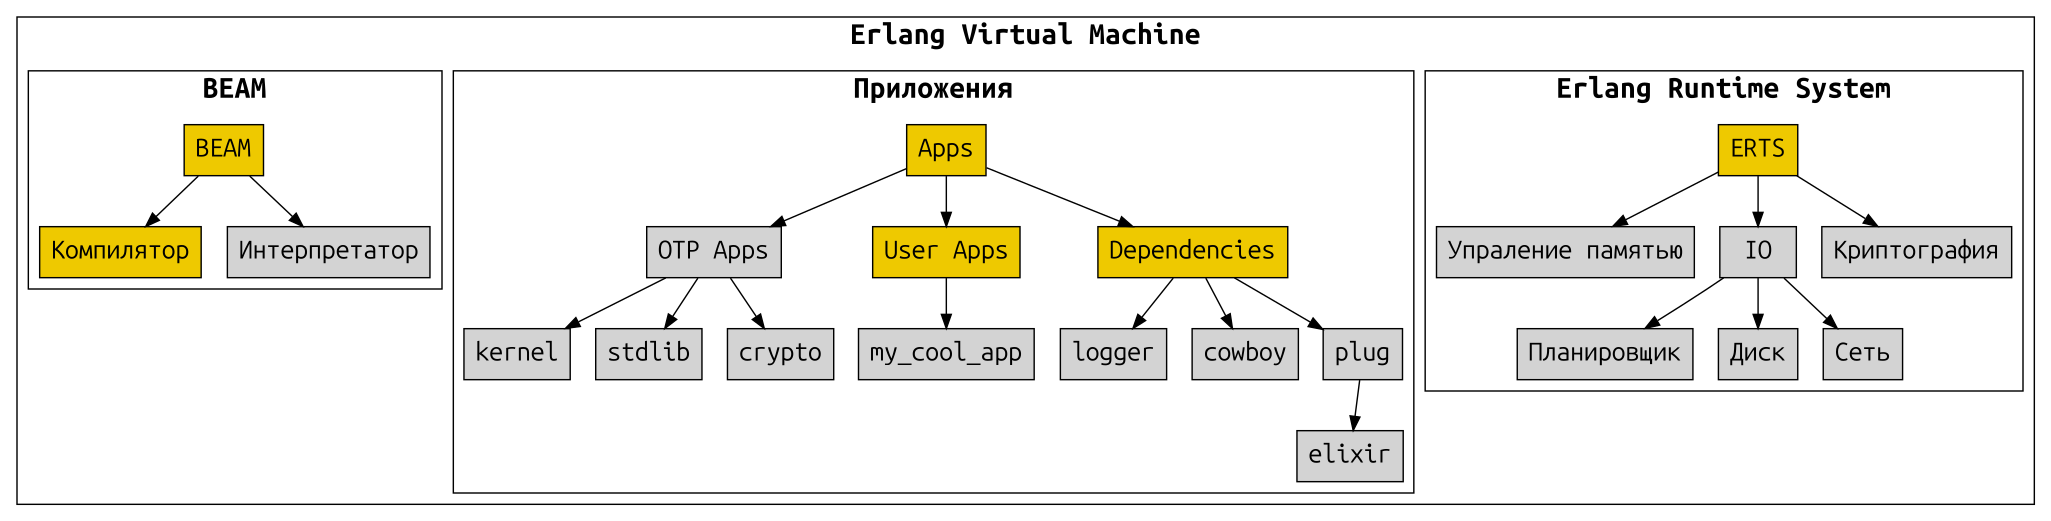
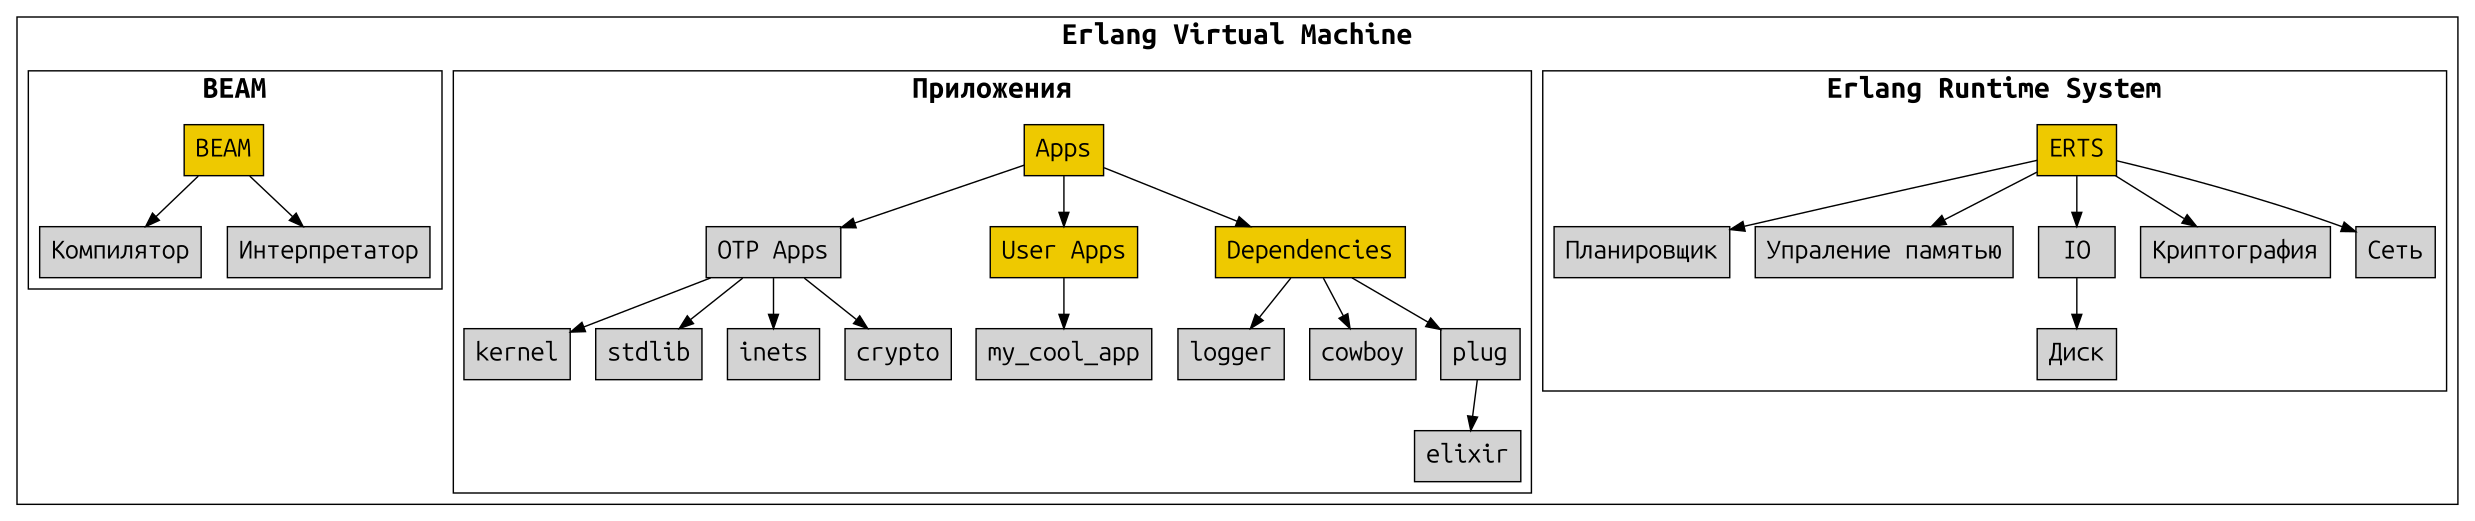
node "Компилятор": fillcolor gold2 -> lightgrey
edge "IO" -> "Сеть": now "ERTS" -> "Сеть"
edge "IO" -> "Планировщик": now "ERTS" -> "Планировщик"
node "inets": added
